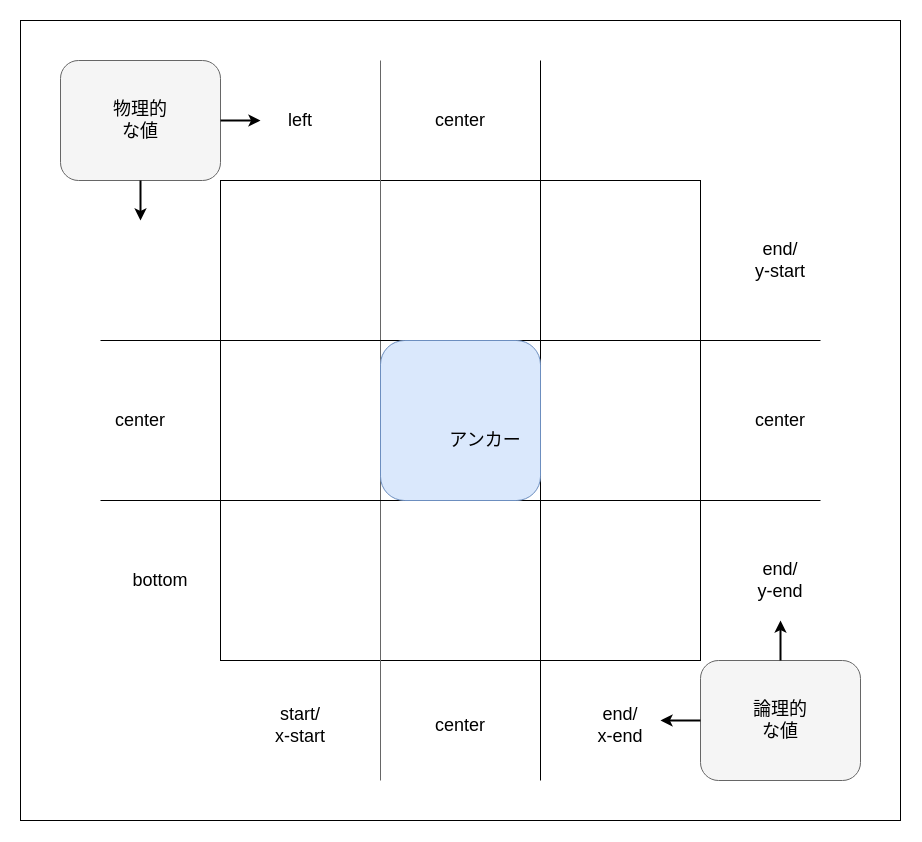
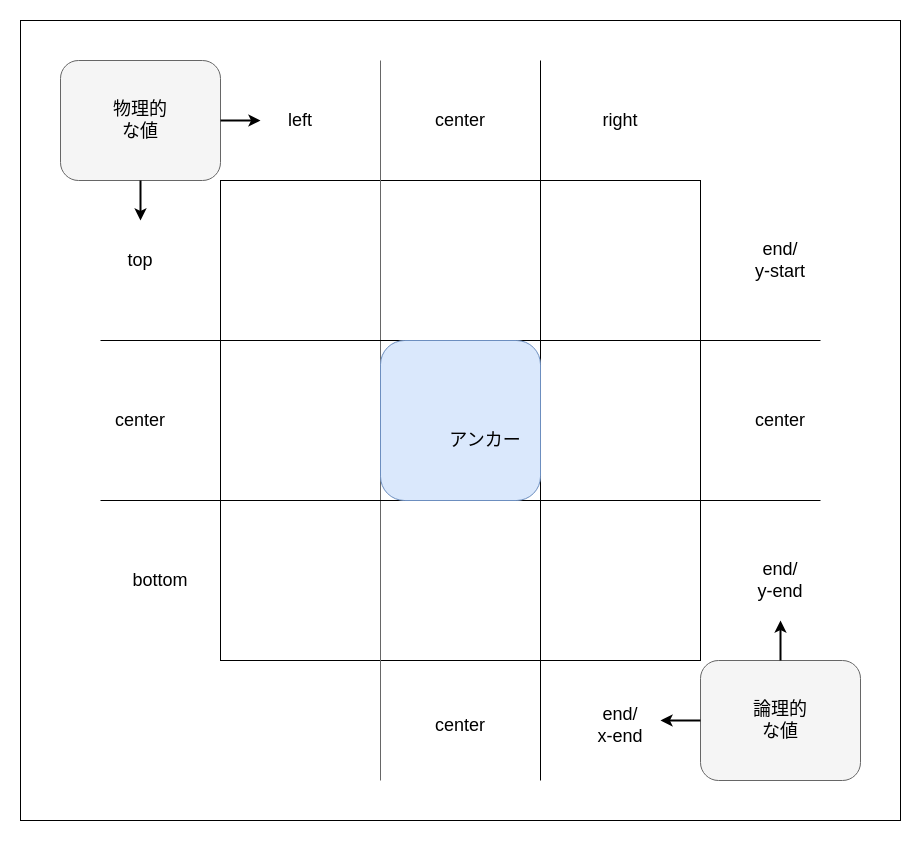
node "right": added
node "top": added
node "start/ x-start": removed
